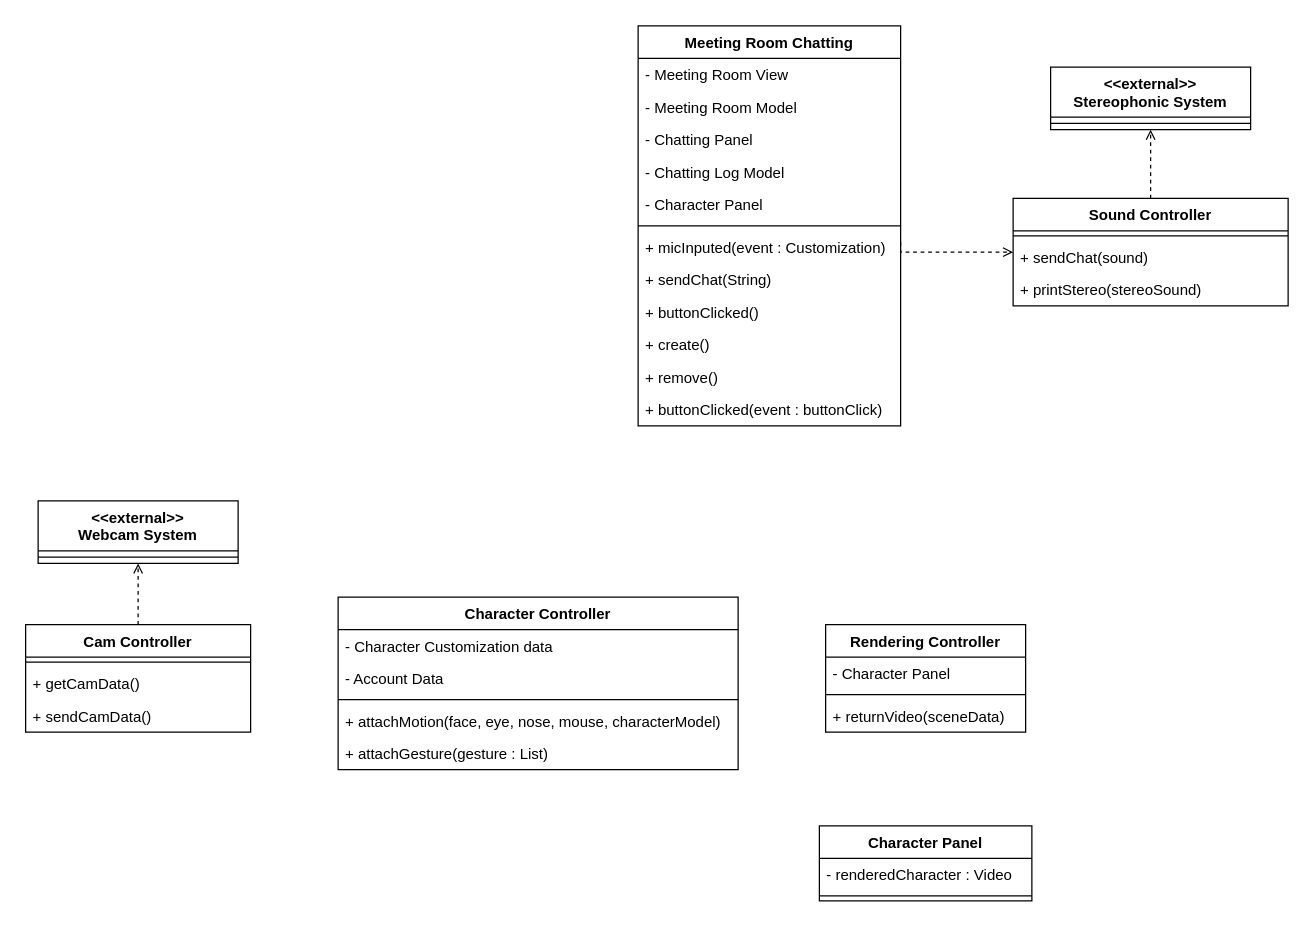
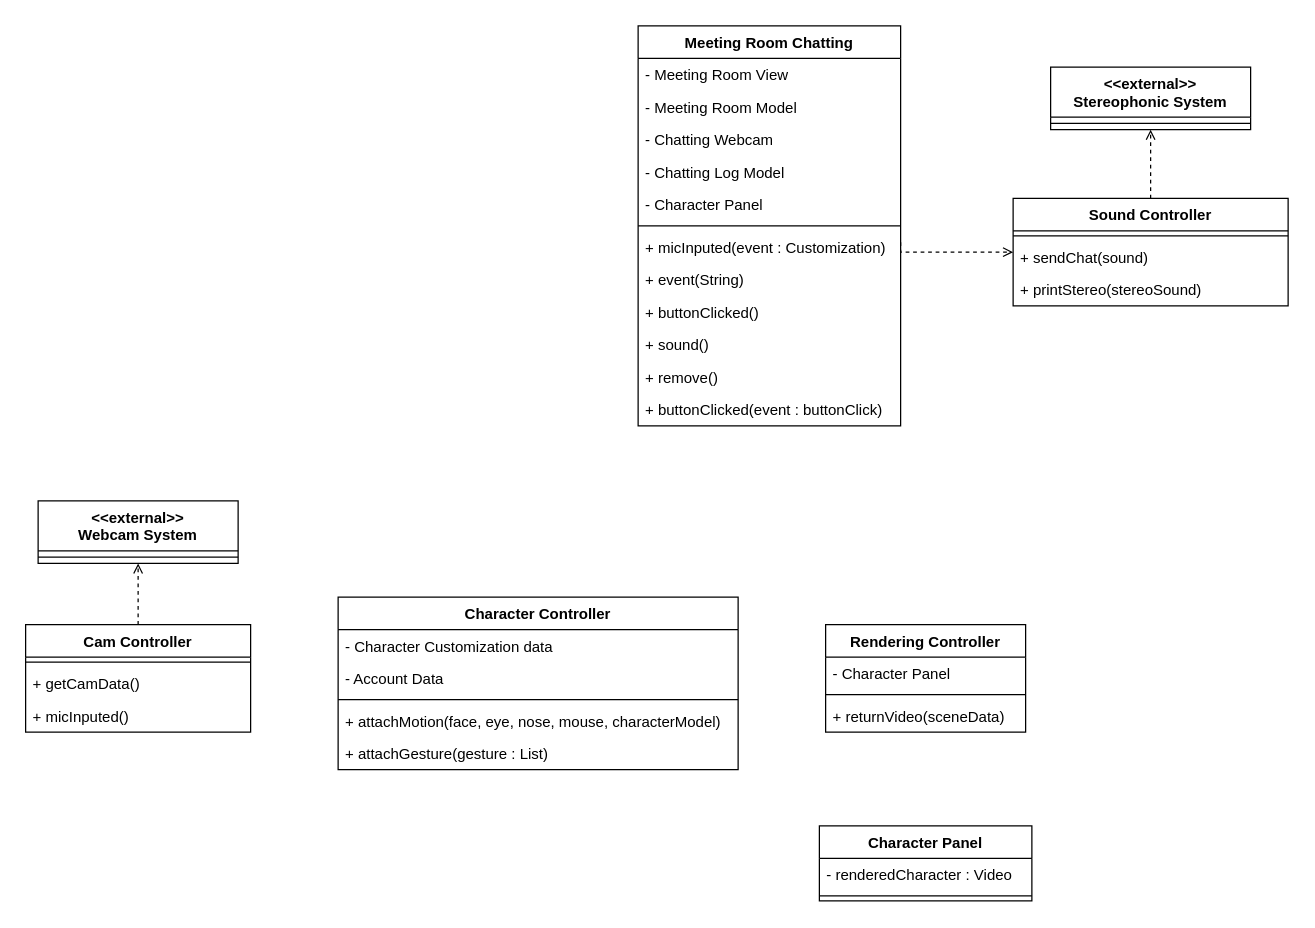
node "- Chatting Panel": label "- Chatting Panel" -> "- Chatting Webcam"
node "+ sendChat(String)": label "+ sendChat(String)" -> "+ event(String)"
node "+ create()": label "+ create()" -> "+ sound()"
node "+ sendCamData()": label "+ sendCamData()" -> "+ micInputed()"
